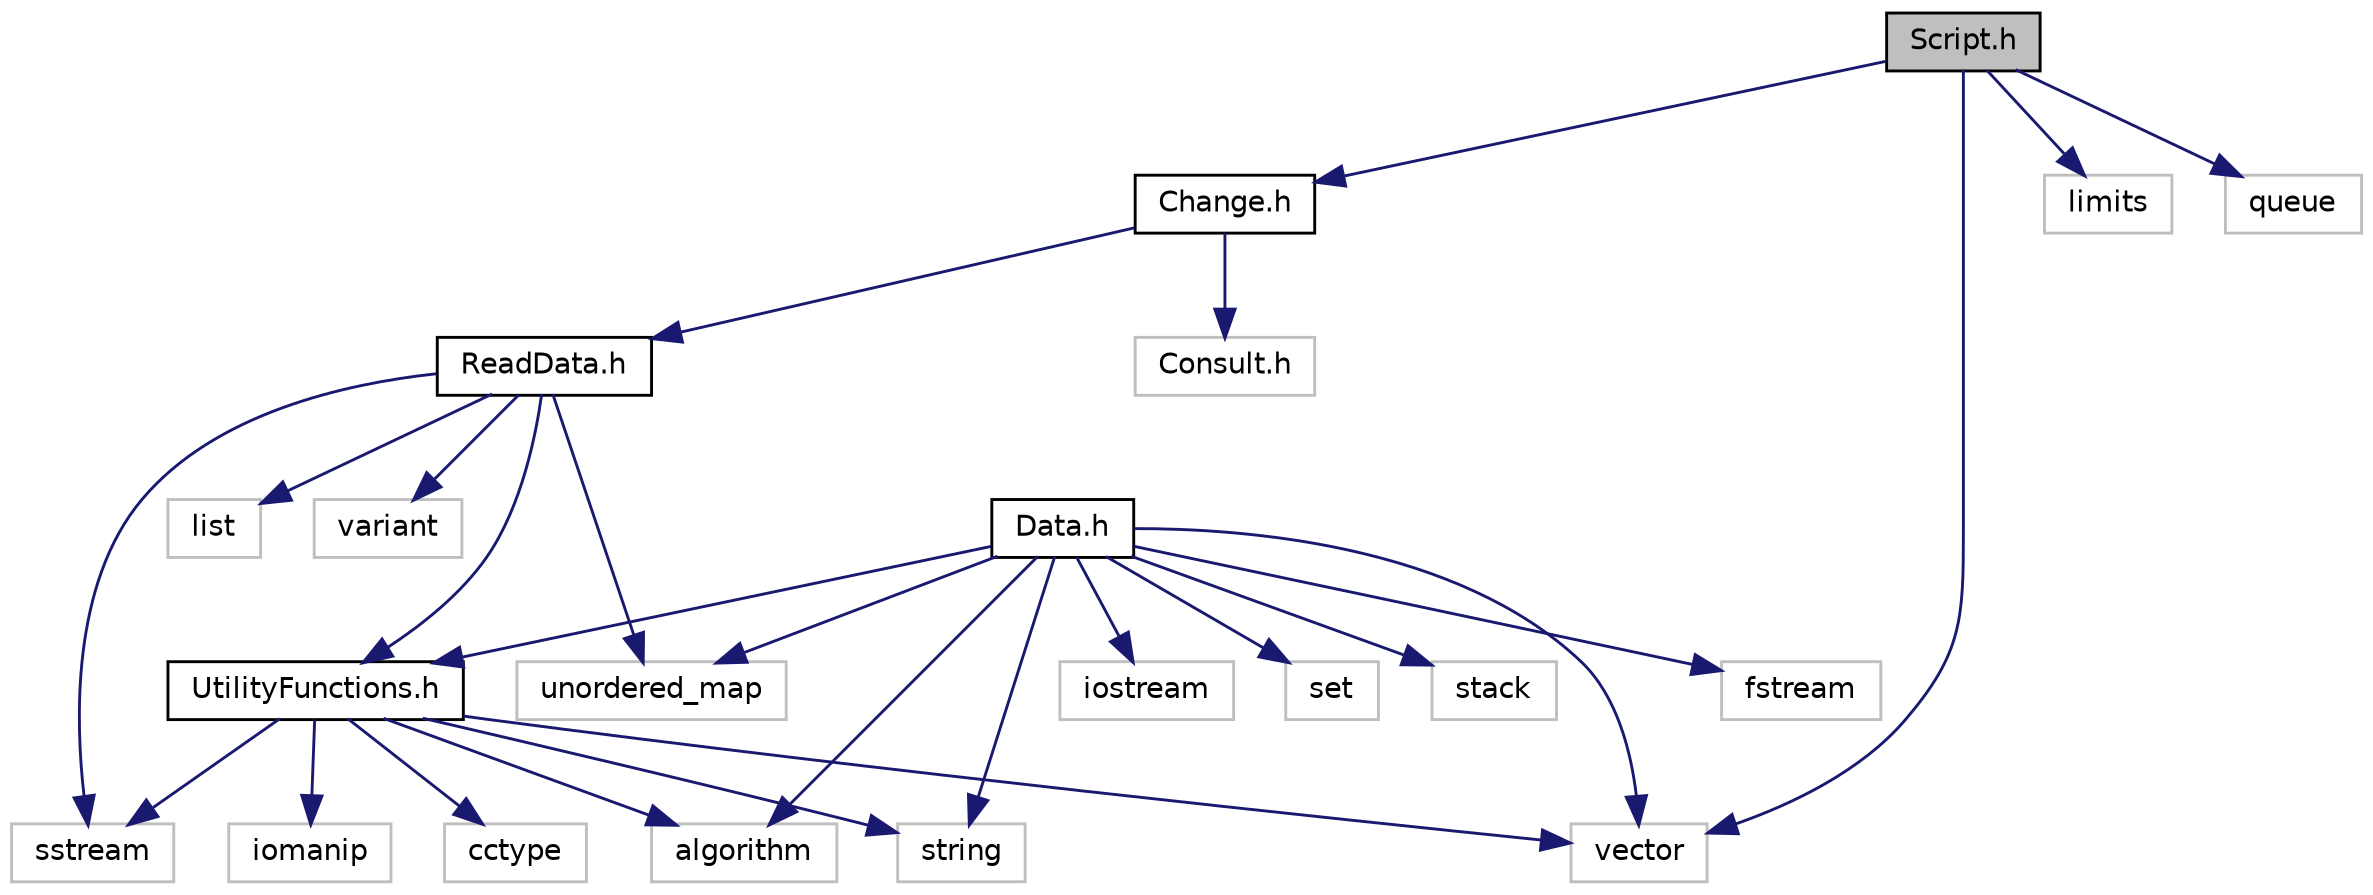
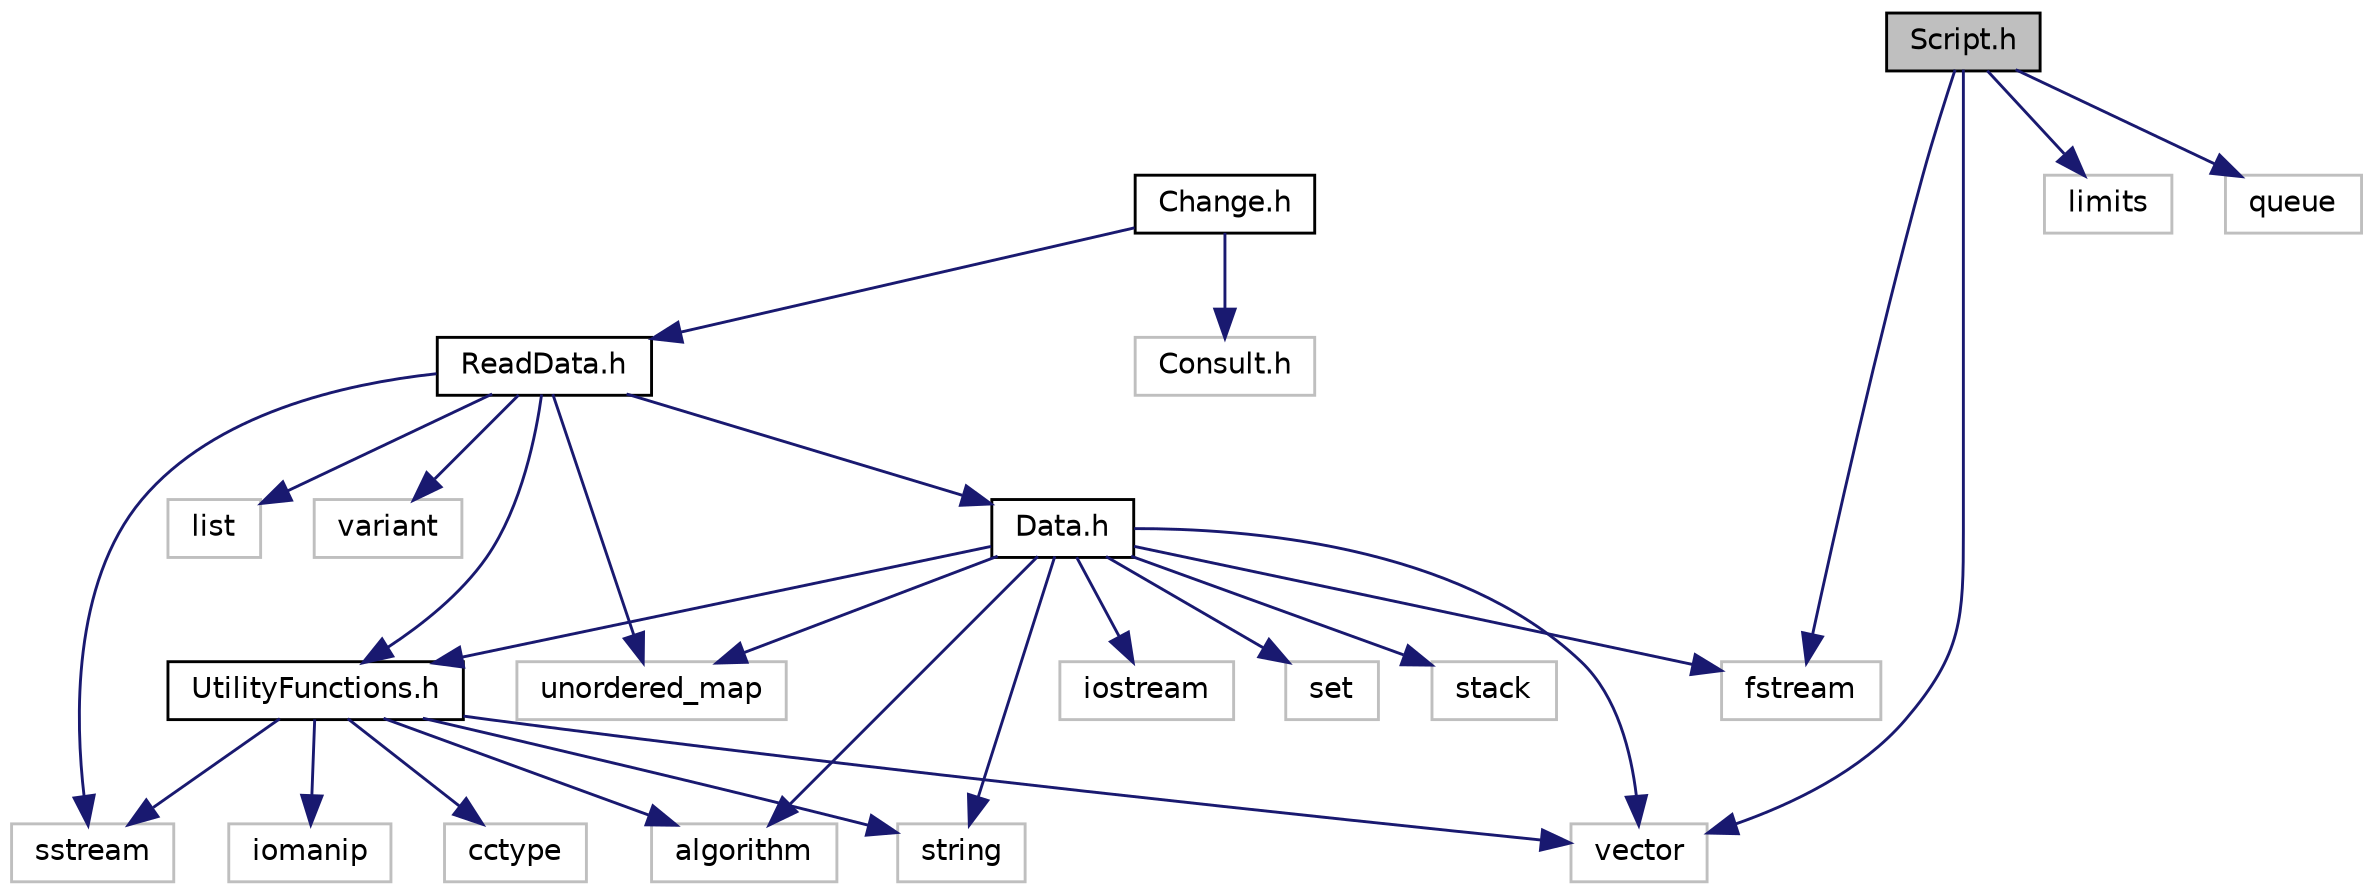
edge "Script.h" -> "Change.h": now "Script.h" -> "fstream"
edge "ReadData.h" -> "Data.h": added
